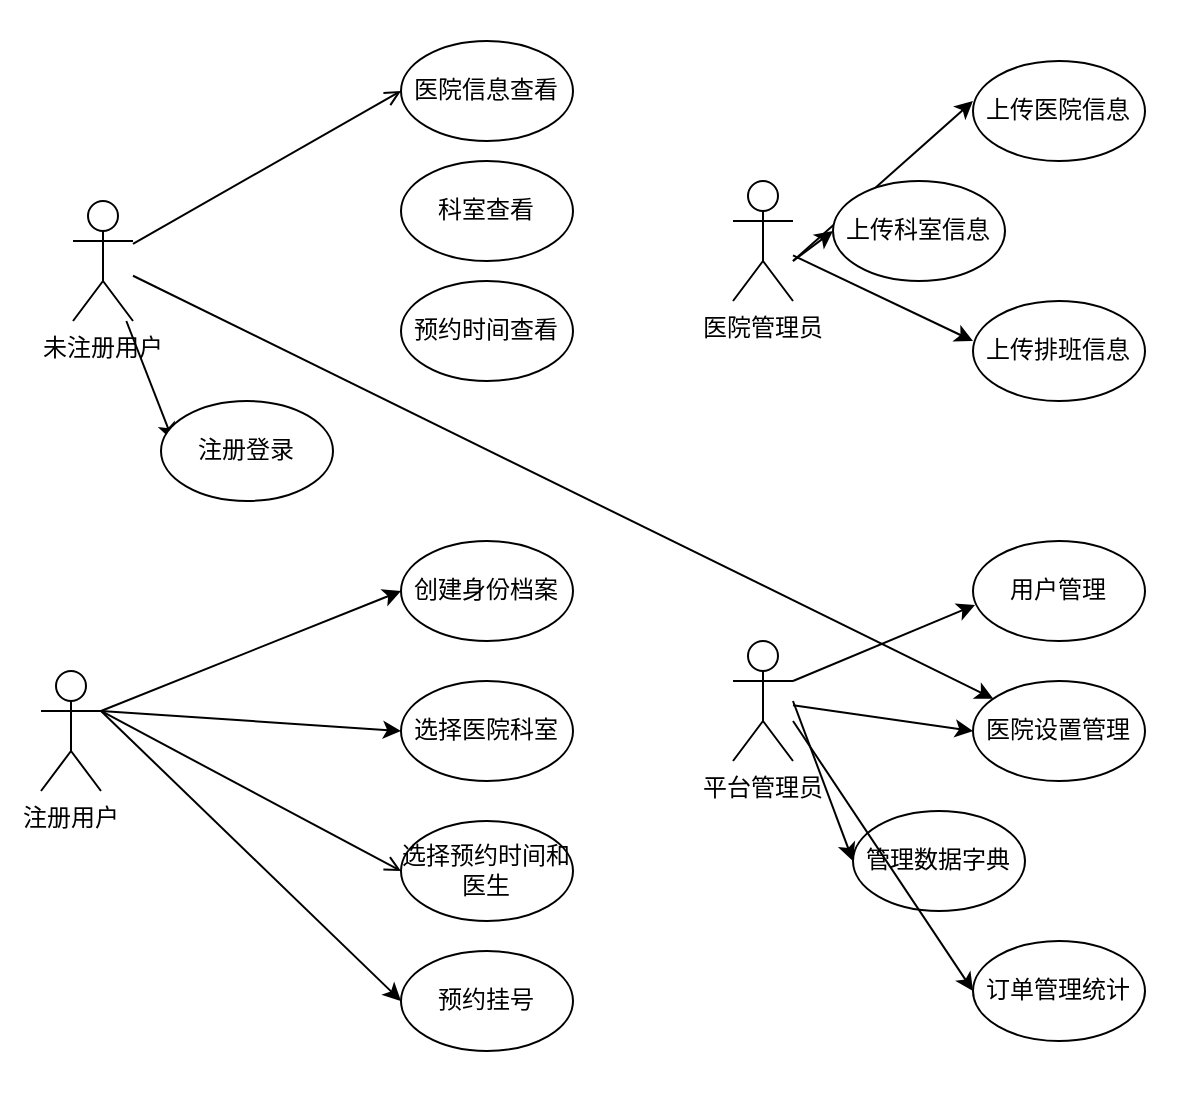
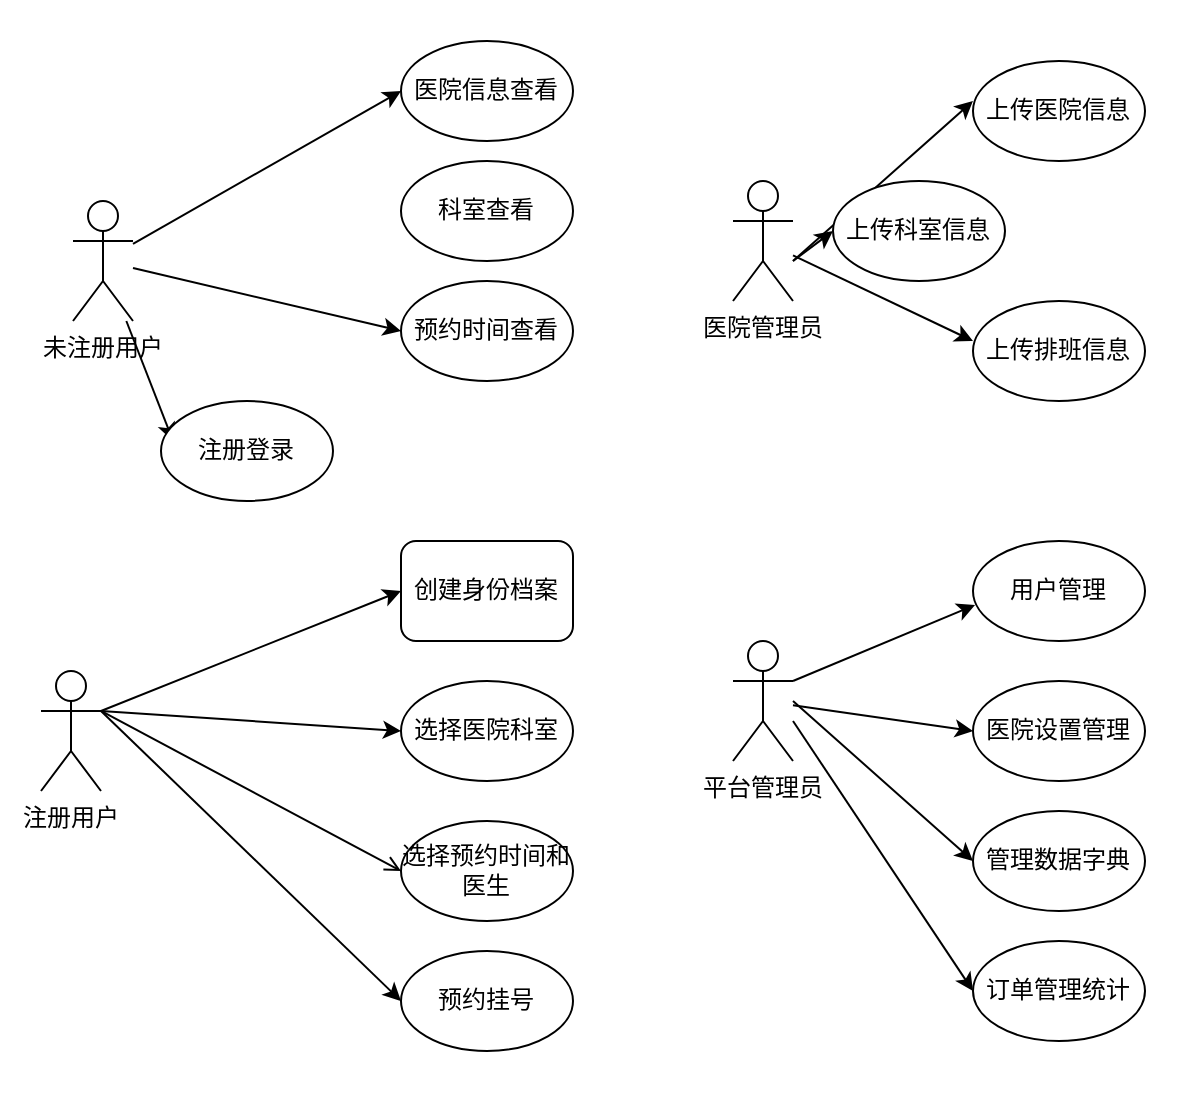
edge "未注册用户" -> "医院信息查看": arrowhead open -> classic
edge "未注册用户" -> "医院设置管理": now "未注册用户" -> "预约时间查看"
node "创建身份档案": shape ellipse -> rounded rectangle
node "管理数据字典": moved (939, 861) -> (1059, 861)
